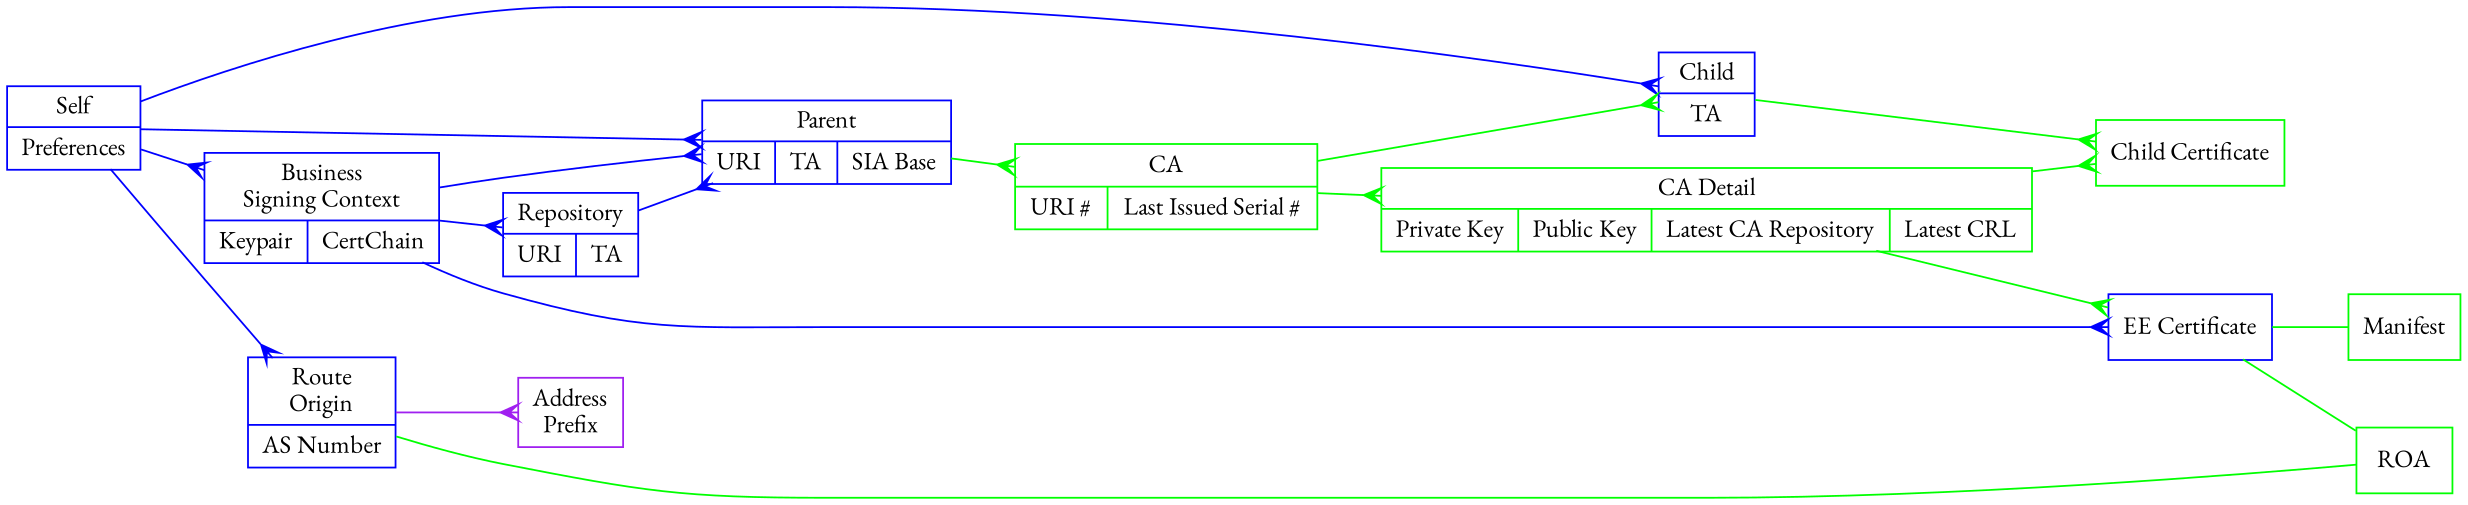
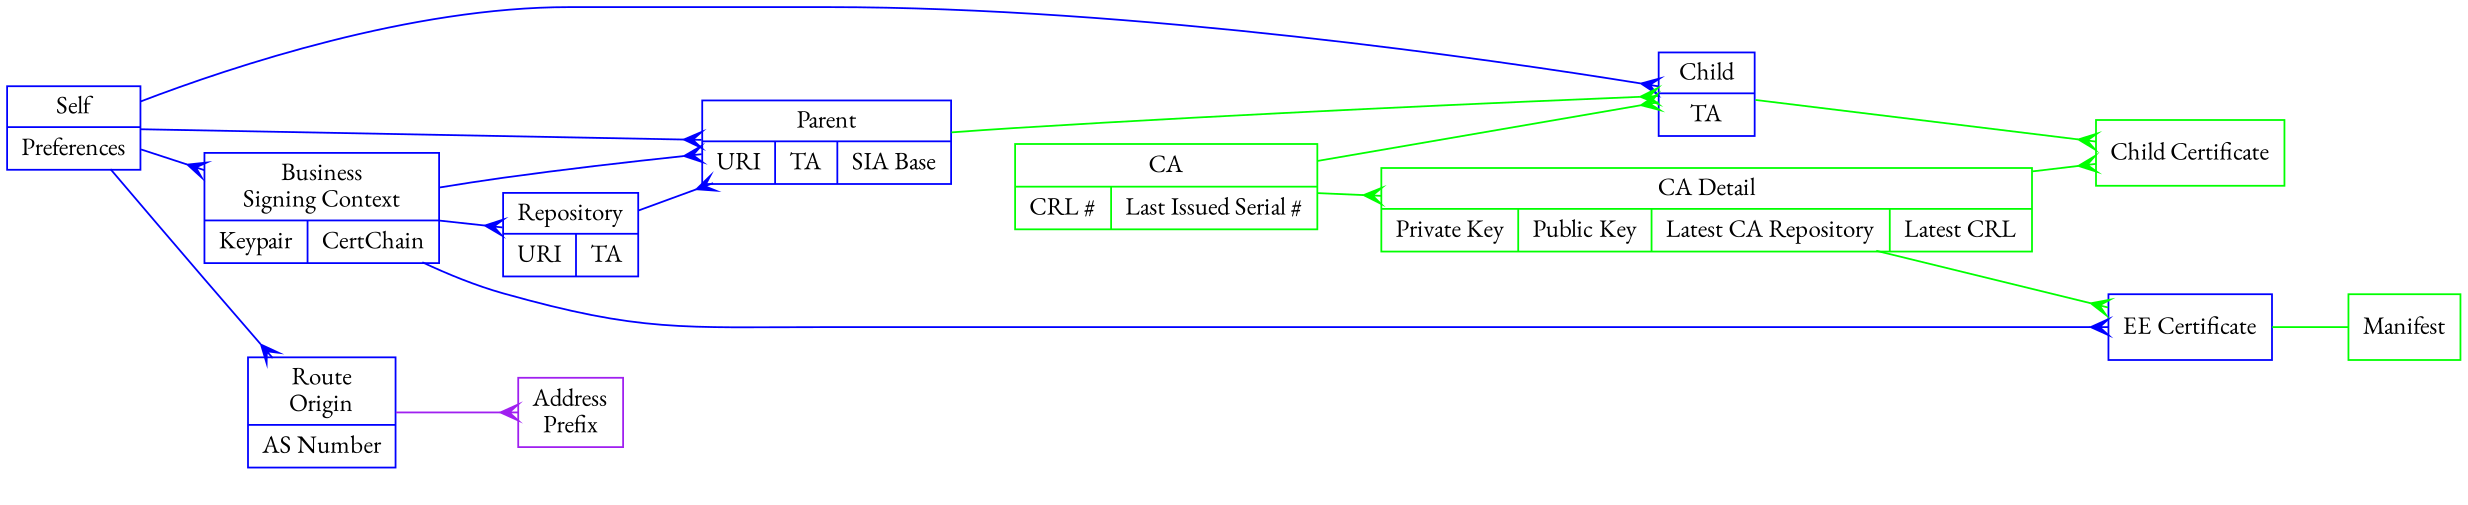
edge "Parent" -> "CA": now "Parent" -> "Child"
node "CA": text "URI #" -> "CRL #"
node "ROA": removed
